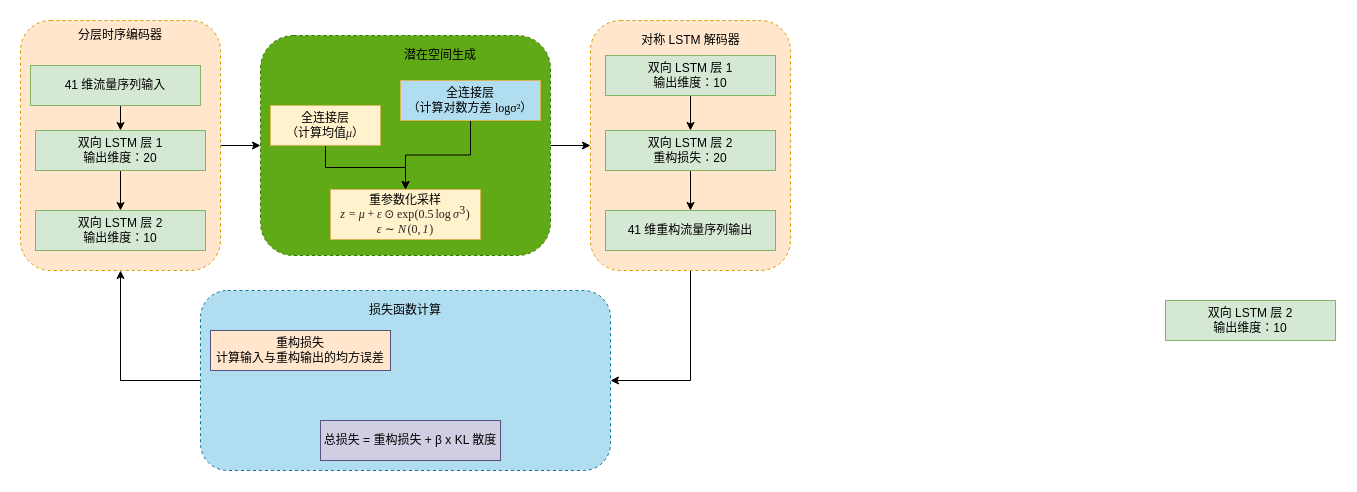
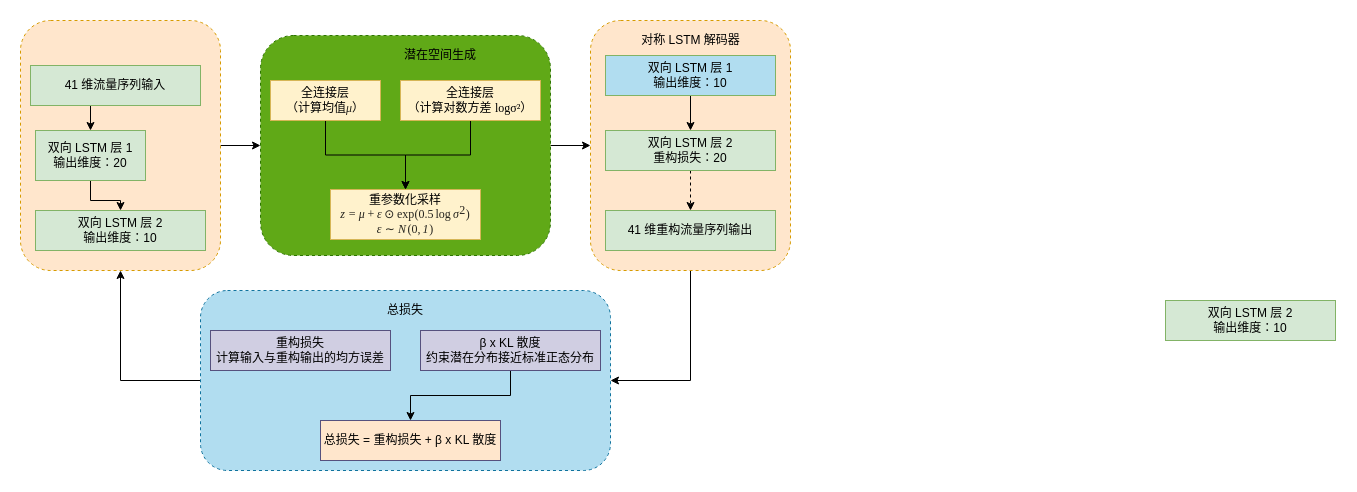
node "分层时序编码器": removed
node "双向 LSTM 层 1 输出维度：10": fillcolor #d5e8d4 -> #b1ddf0
node "全连接层 （计算对数方差 logσ²）": fillcolor #b1ddf0 -> #fff2cc
node "全连接层 （计算均值μ）": moved (326, 126) -> (326, 101)
node "双向 LSTM 层 1 输出维度：20": size 170x40 -> 110x50
edge "双向 LSTM 层 2 重构损失：20" -> "41 维重构流量序列输出": style solid -> dashed
node "重参数化采样 z=μ+ε⊙exp(0.5logσ3) ε∼N(0,1)": label "重参数化采样 z=μ+ε⊙exp(0.5logσ3) ε∼N(0,1)" -> "重参数化采样 z=μ+ε⊙exp(0.5logσ2) ε∼N(0,1)"
node "损失函数计算": label "损失函数计算" -> "总损失"
node "重构损失 计算输入与重构输出的均方误差": fillcolor #ffe6cc -> #d0cee2
node "β x KL 散度 约束潜在分布接近标准正态分布": added
edge "β x KL 散度 约束潜在分布接近标准正态分布" -> "总损失 = 重构损失 + β x KL 散度": added
node "总损失 = 重构损失 + β x KL 散度": fillcolor #d0cee2 -> #ffe6cc
